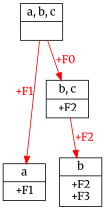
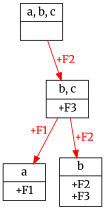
edge "a, b, c" -> "b, c": label "+F0" -> "+F2"
edge "a, b, c" -> "a": now "b, c" -> "a"
node "b, c": text "+F2" -> "+F3"
